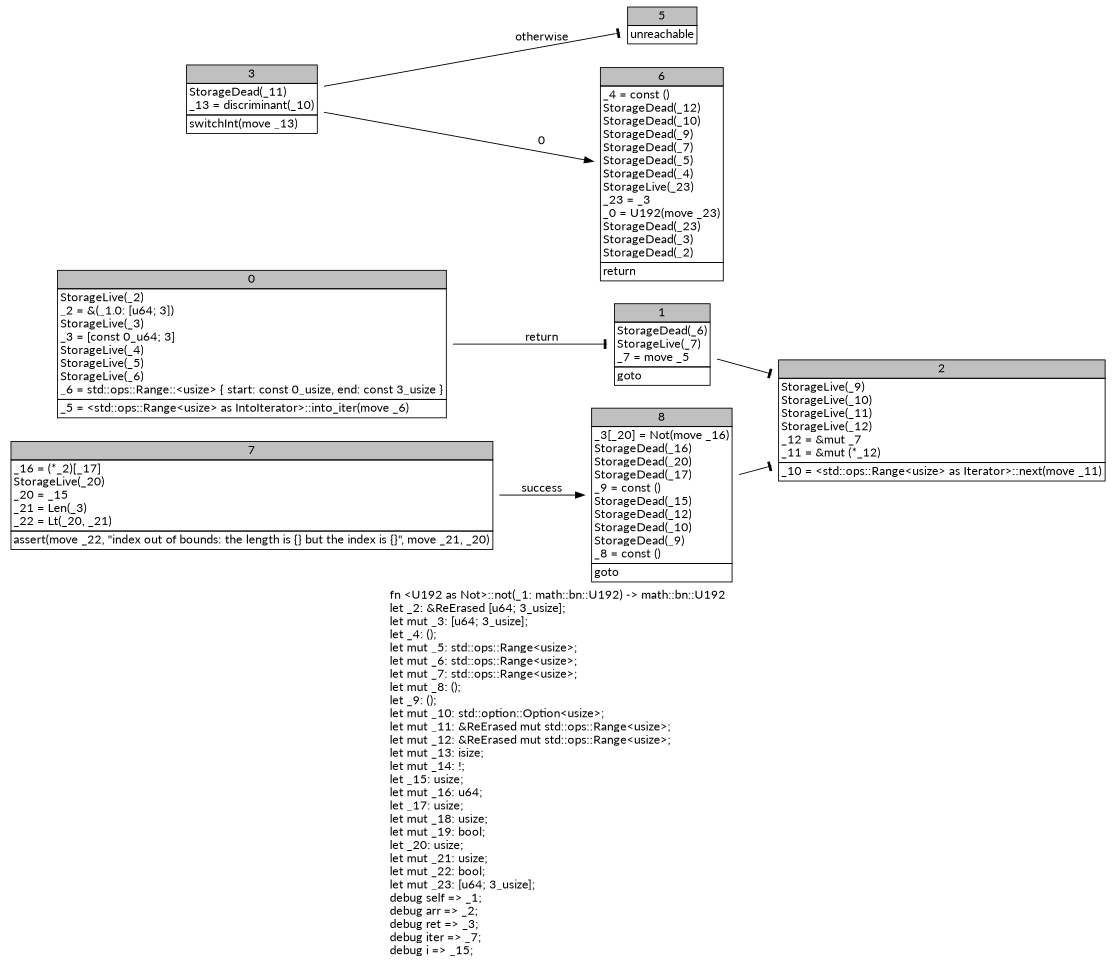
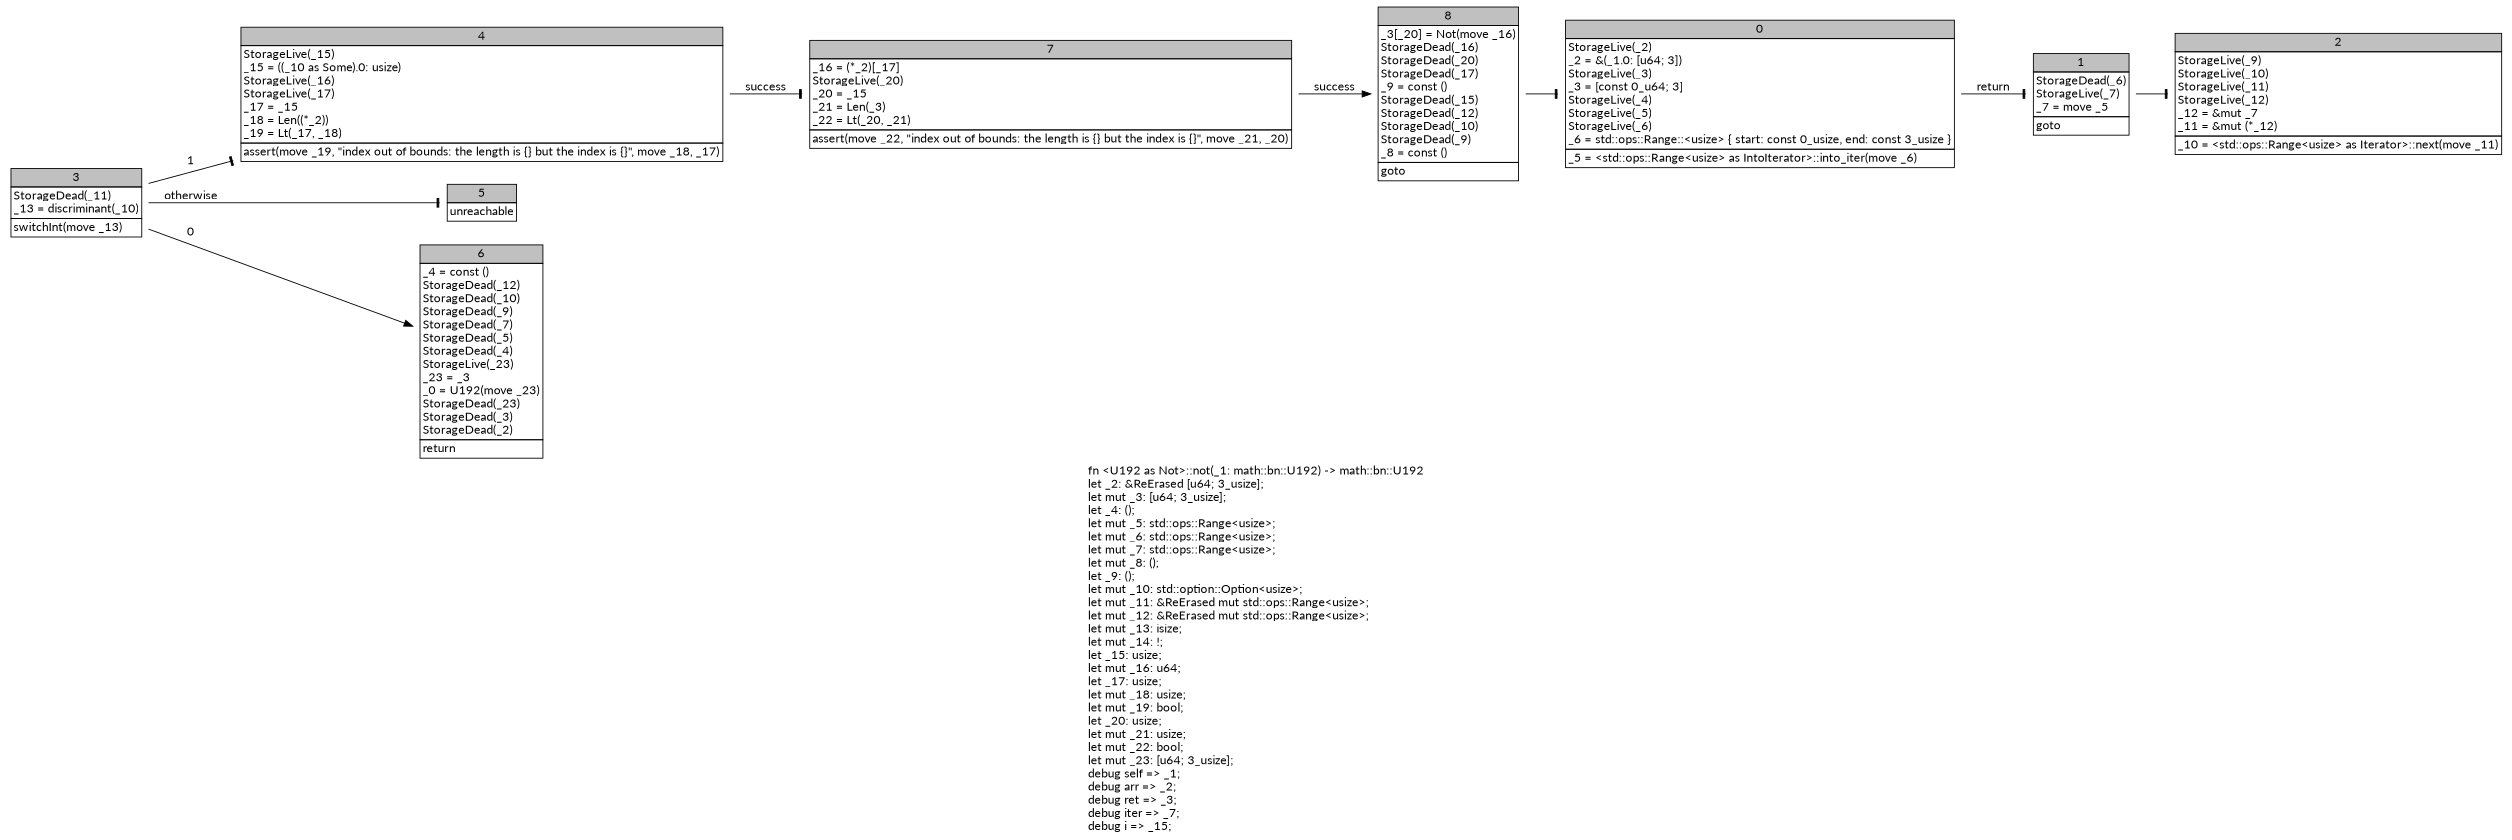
node "4": added
edge "8" -> "2": now "8" -> "0"
